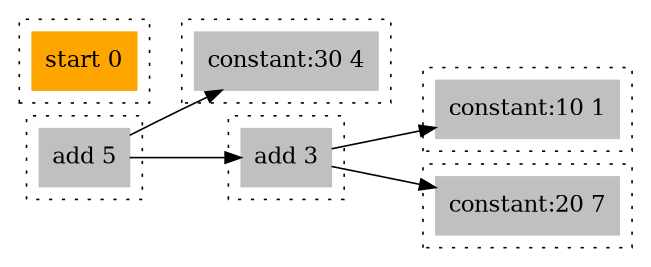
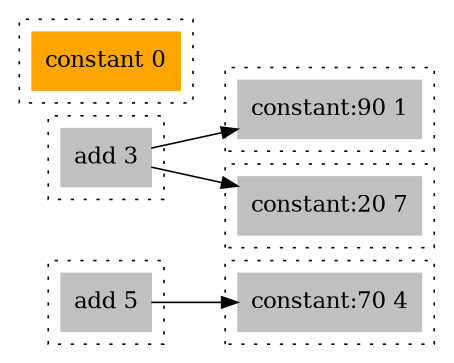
node "start 0": label "start 0" -> "constant 0"
node "constant:30 4": label "constant:30 4" -> "constant:70 4"
node "constant:10 1": label "constant:10 1" -> "constant:90 1"
edge "add 5" -> "add 3": removed
